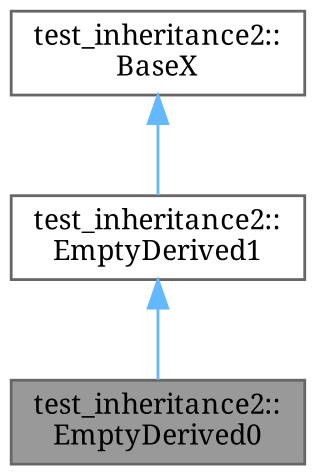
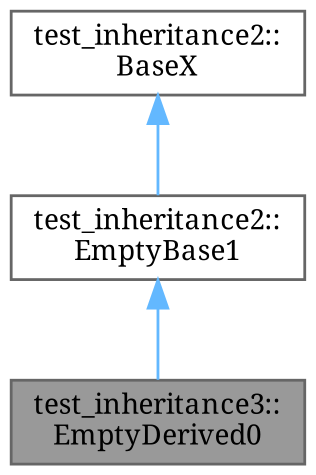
node "test_inheritance2:: EmptyDerived1": label "test_inheritance2:: EmptyDerived1" -> "test_inheritance2:: EmptyBase1"
node "test_inheritance2:: EmptyDerived0": label "test_inheritance2:: EmptyDerived0" -> "test_inheritance3:: EmptyDerived0"
